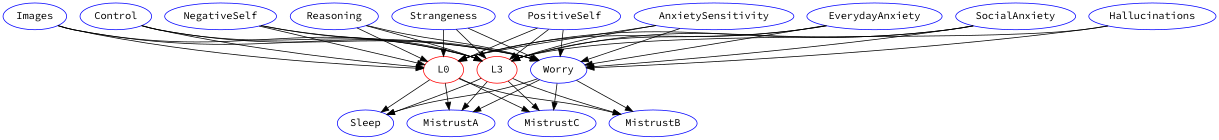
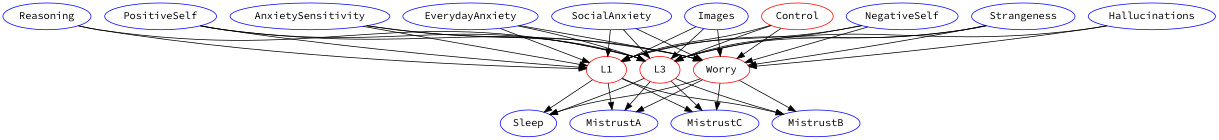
node "Control": color blue -> red
edge "Reasoning" -> "Worry": removed
node "L0": label "L0" -> "L1"
node "Worry": color blue -> red
